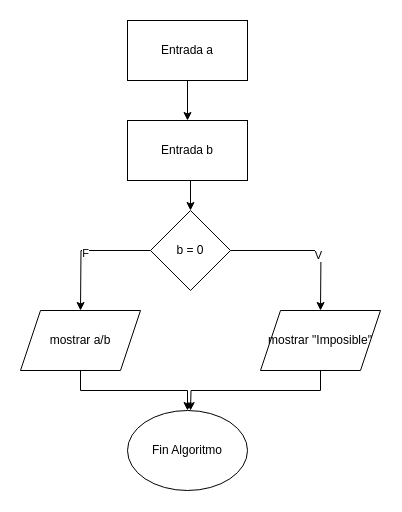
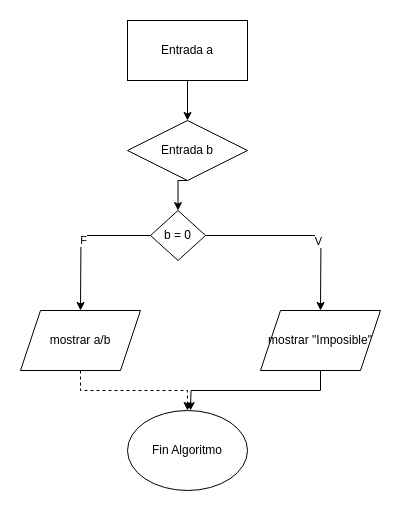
node "Entrada b": shape rectangle -> diamond
node "b = 0": size 80x80 -> 55x50
edge "mostrar a/b" -> "Fin Algoritmo": style solid -> dashed
